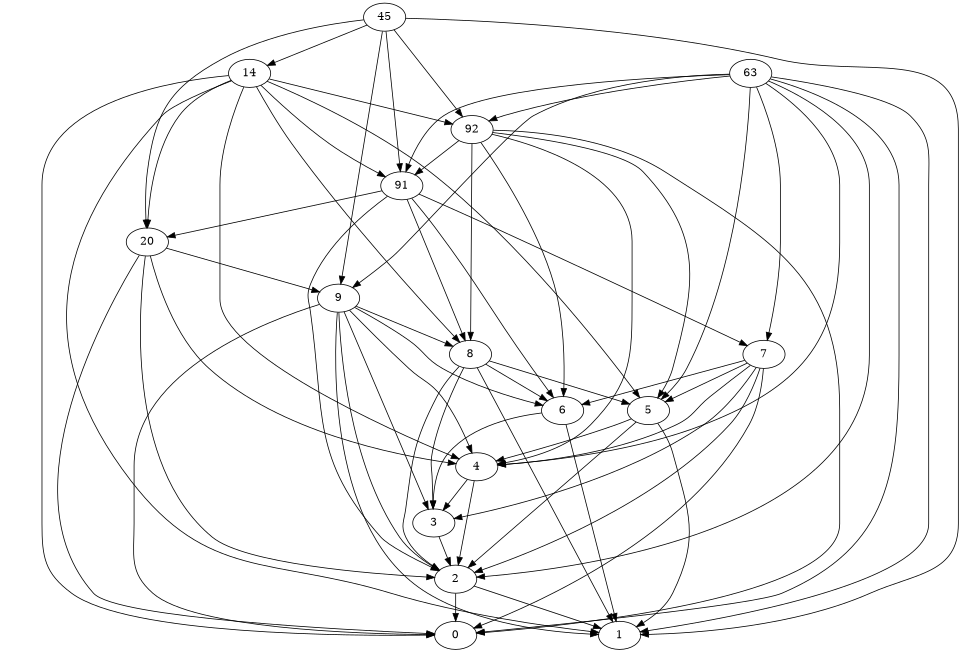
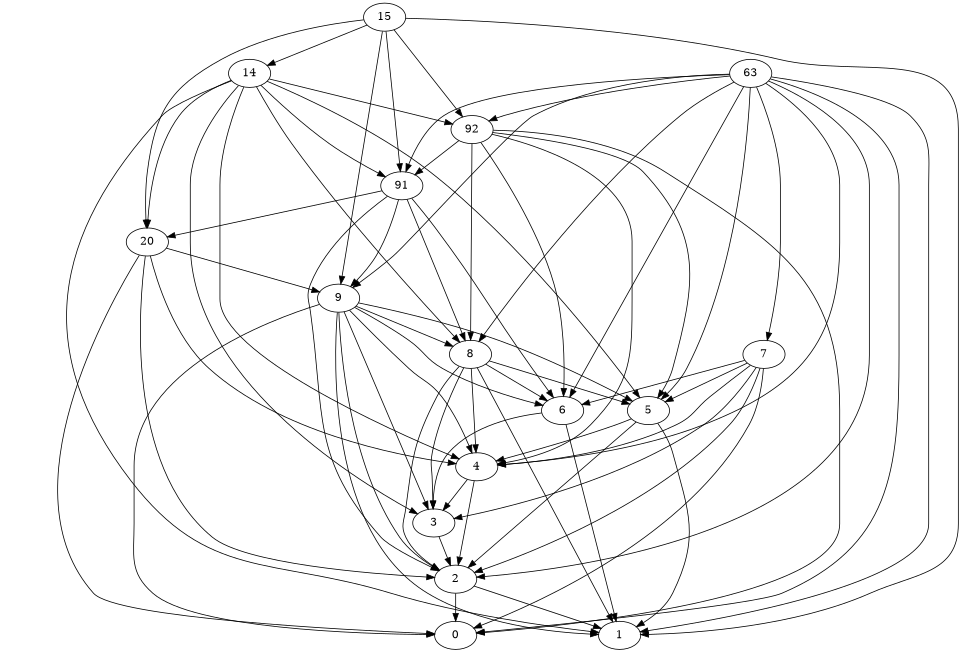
node "45": label "45" -> "15"
edge "63" -> "8": added
edge "63" -> "6": added
edge "91" -> "7": now "91" -> "9"
edge "9" -> "5": added
edge "8" -> "4": added
edge "14" -> "0": now "14" -> "3"
